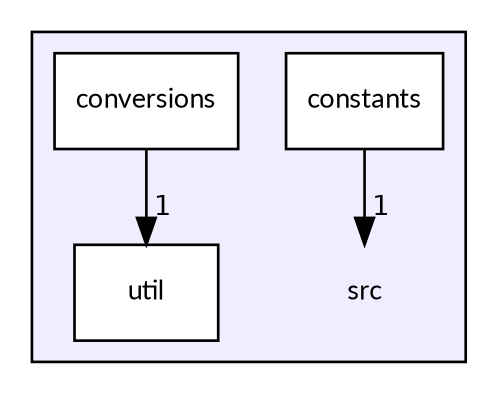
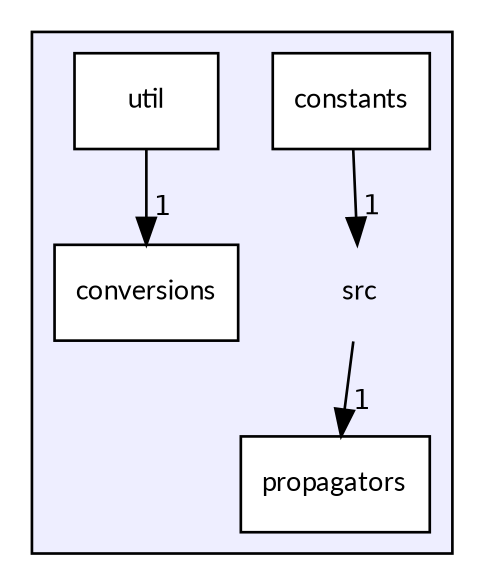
edge "conversions" -> "util": reversed
node "propagators": added
